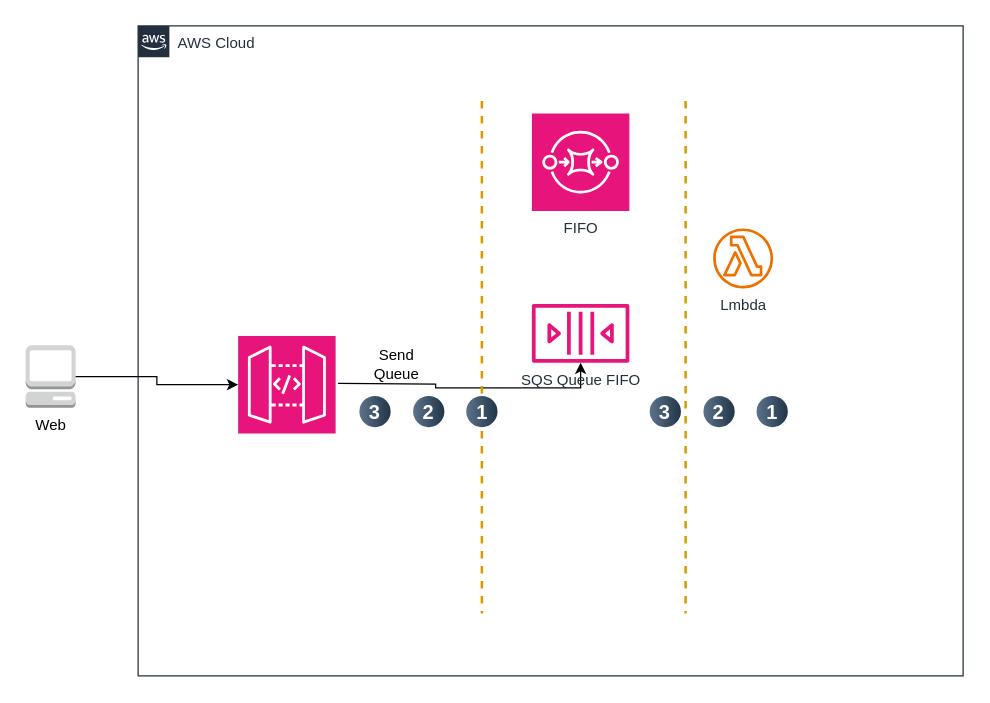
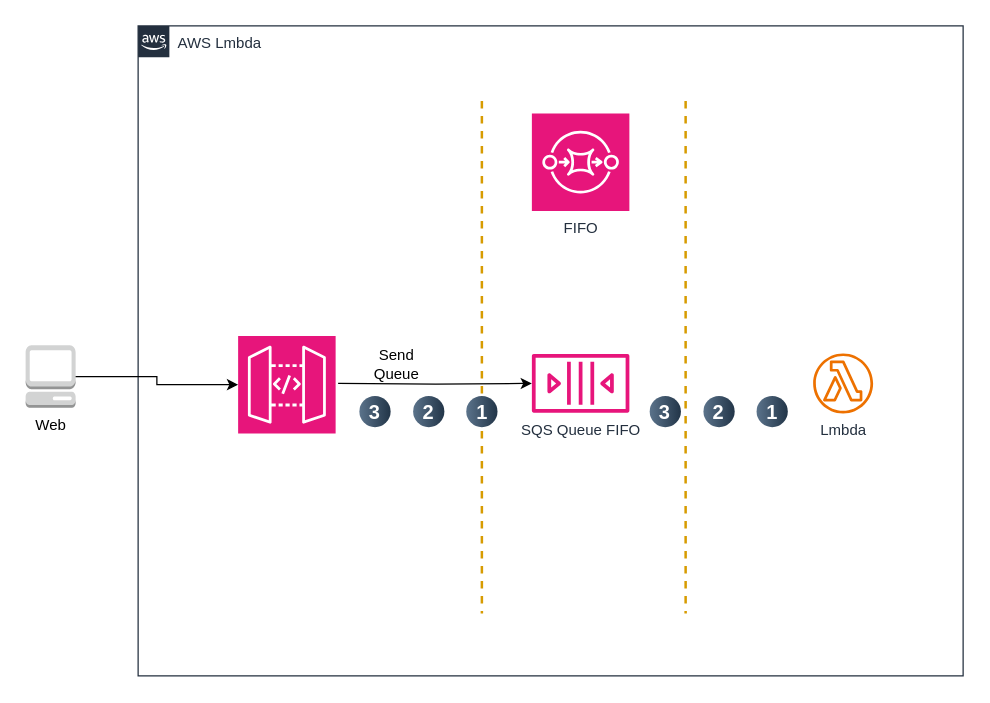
node "AWS Cloud": label "AWS Cloud" -> "AWS Lmbda"
node "Lmbda": moved (743, 258) -> (843, 383)
node "SQS Queue FIFO": moved (581, 333) -> (581, 383)
